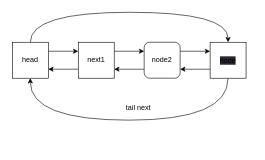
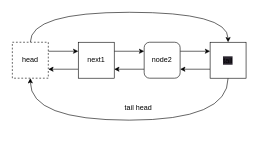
node "head": style solid -> dashed
node "node": label "node" -> "tail"
node "tail next": label "tail next" -> "tail head"
